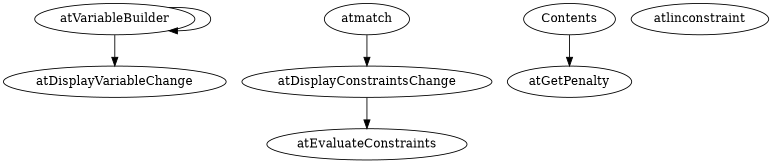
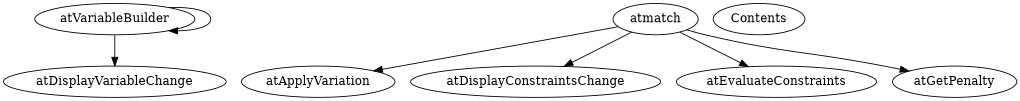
node "atlinconstraint": removed
edge "Contents" -> "atGetPenalty": now "atmatch" -> "atGetPenalty"
node "atApplyVariation": added
edge "atDisplayConstraintsChange" -> "atEvaluateConstraints": now "atmatch" -> "atEvaluateConstraints"
